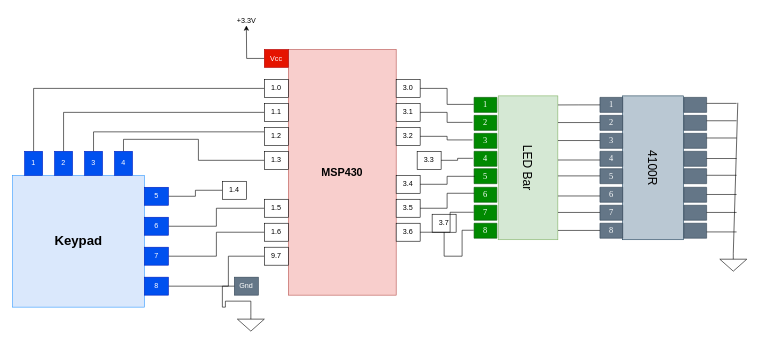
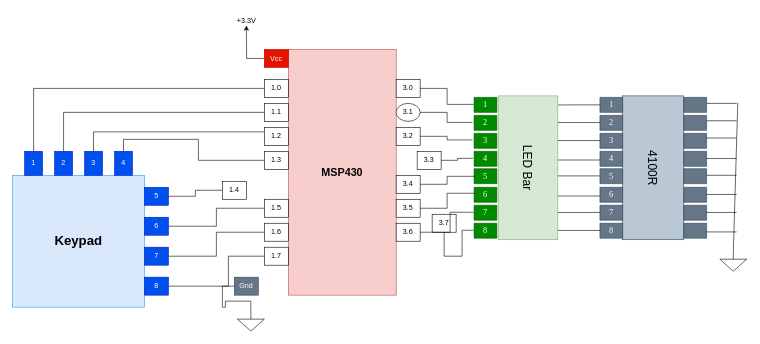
node "3.1": shape rectangle -> ellipse
node "9.7": label "9.7" -> "1.7"
